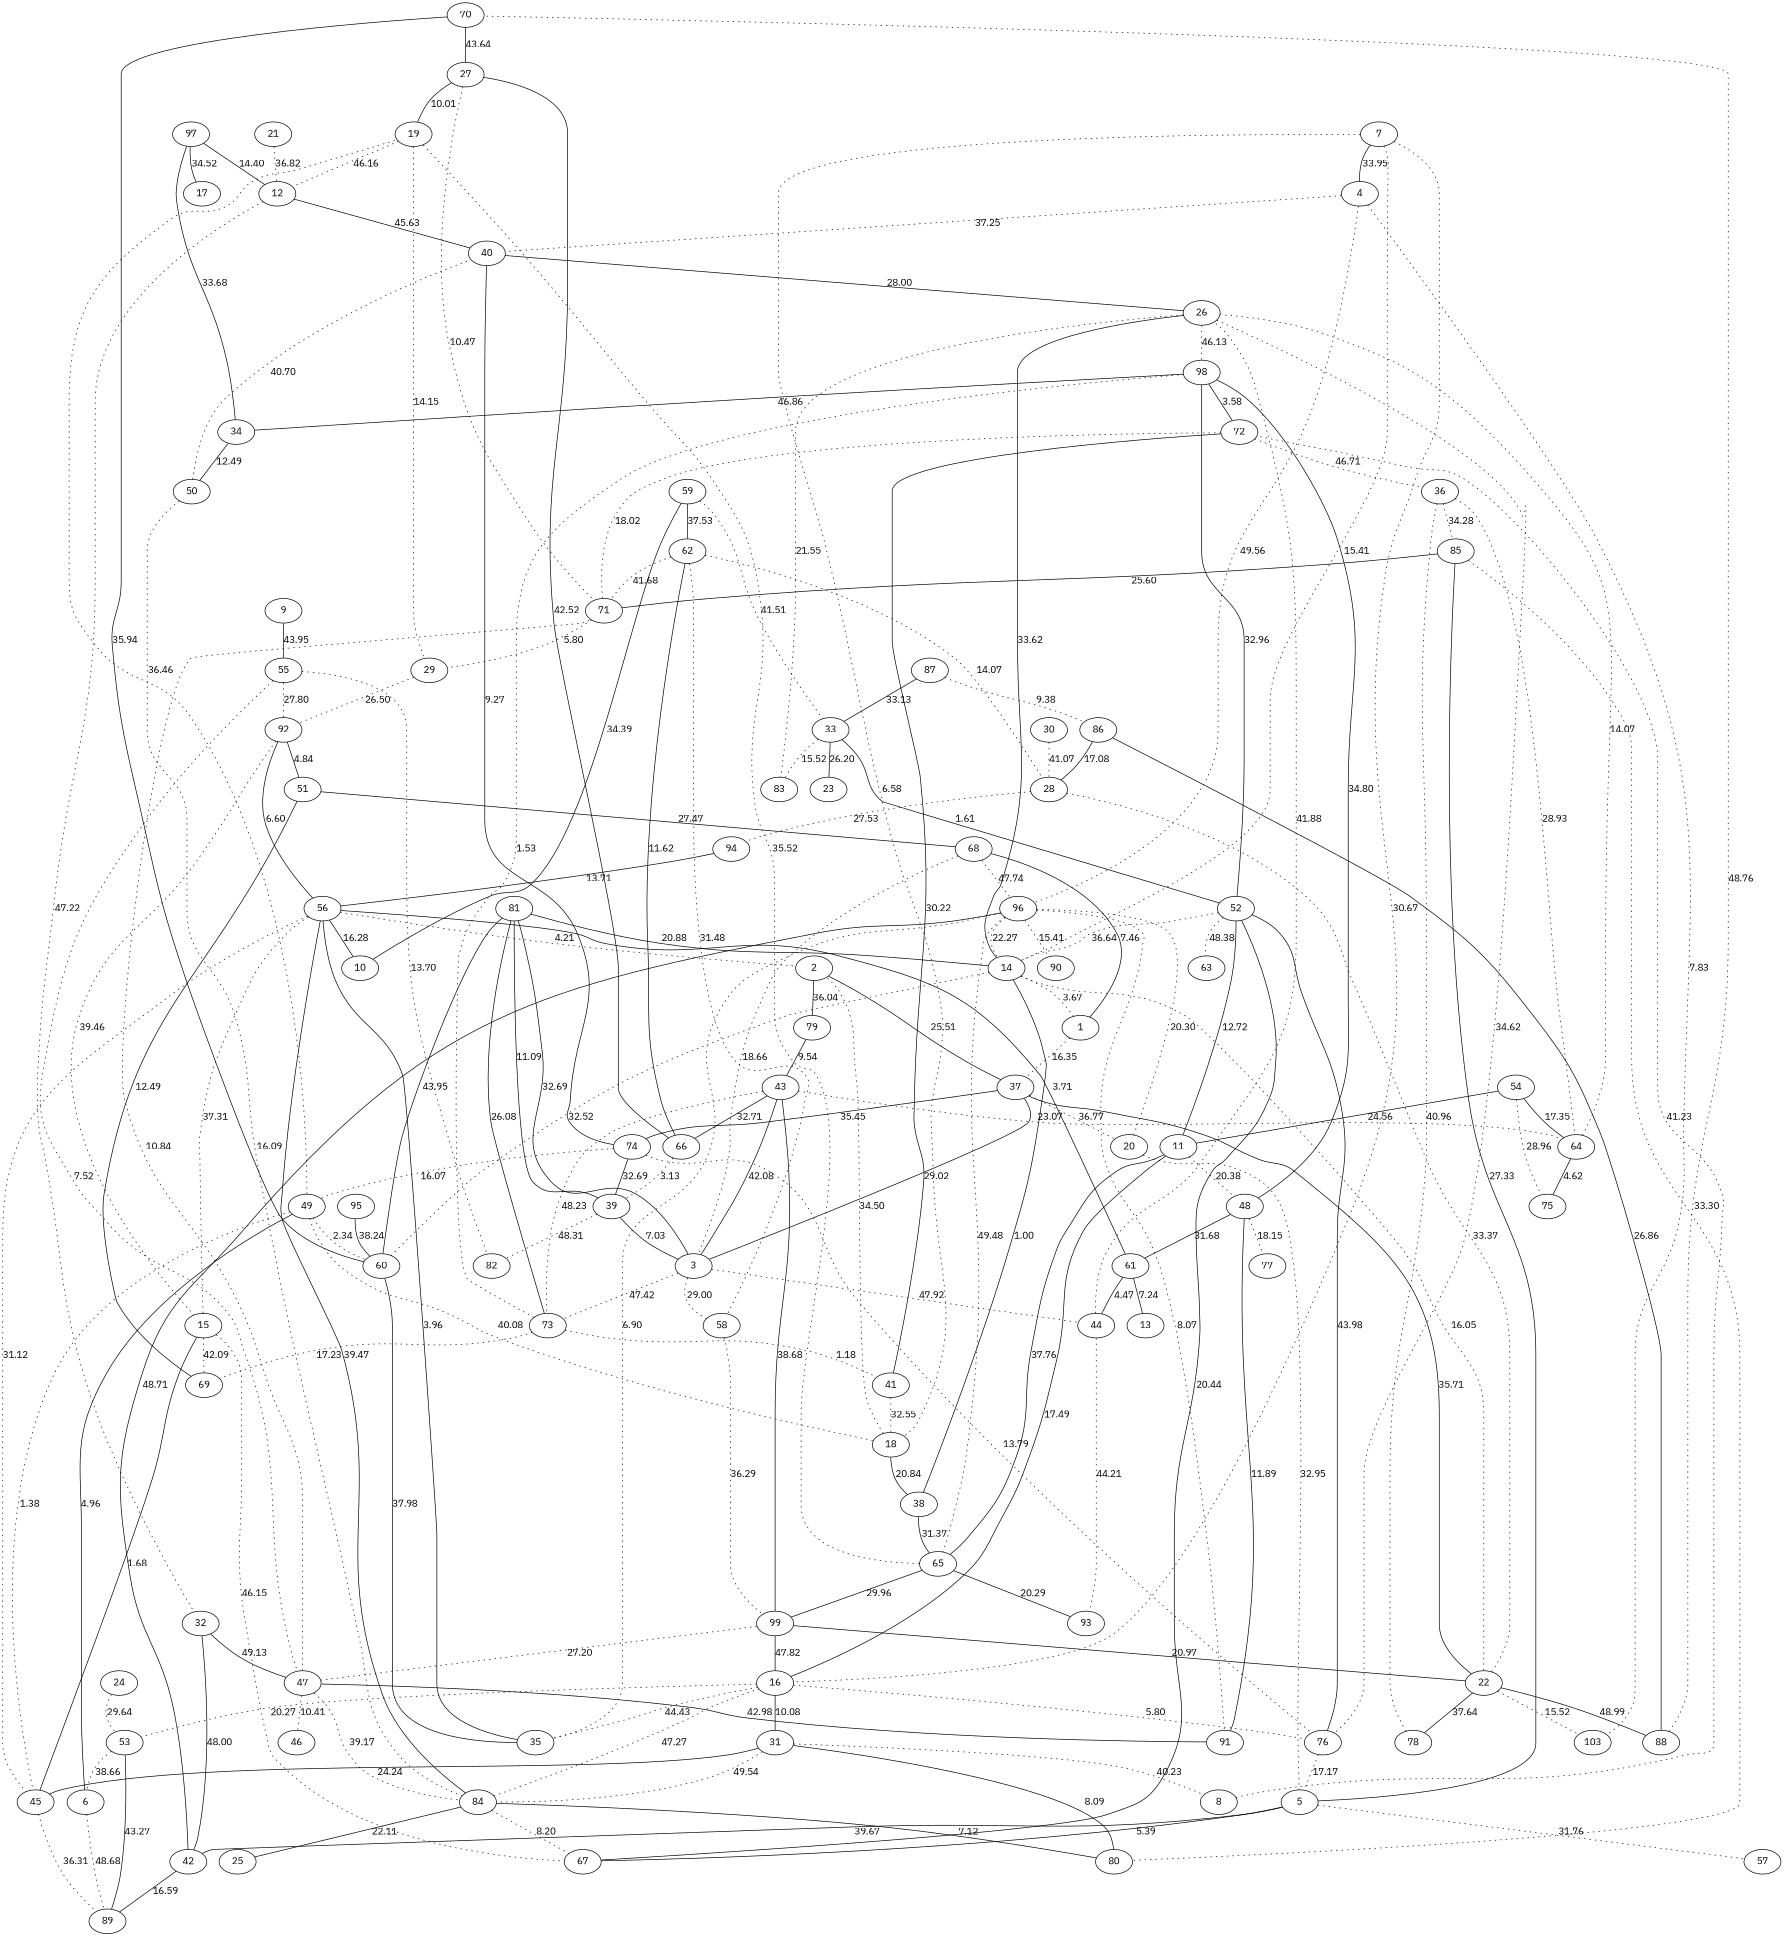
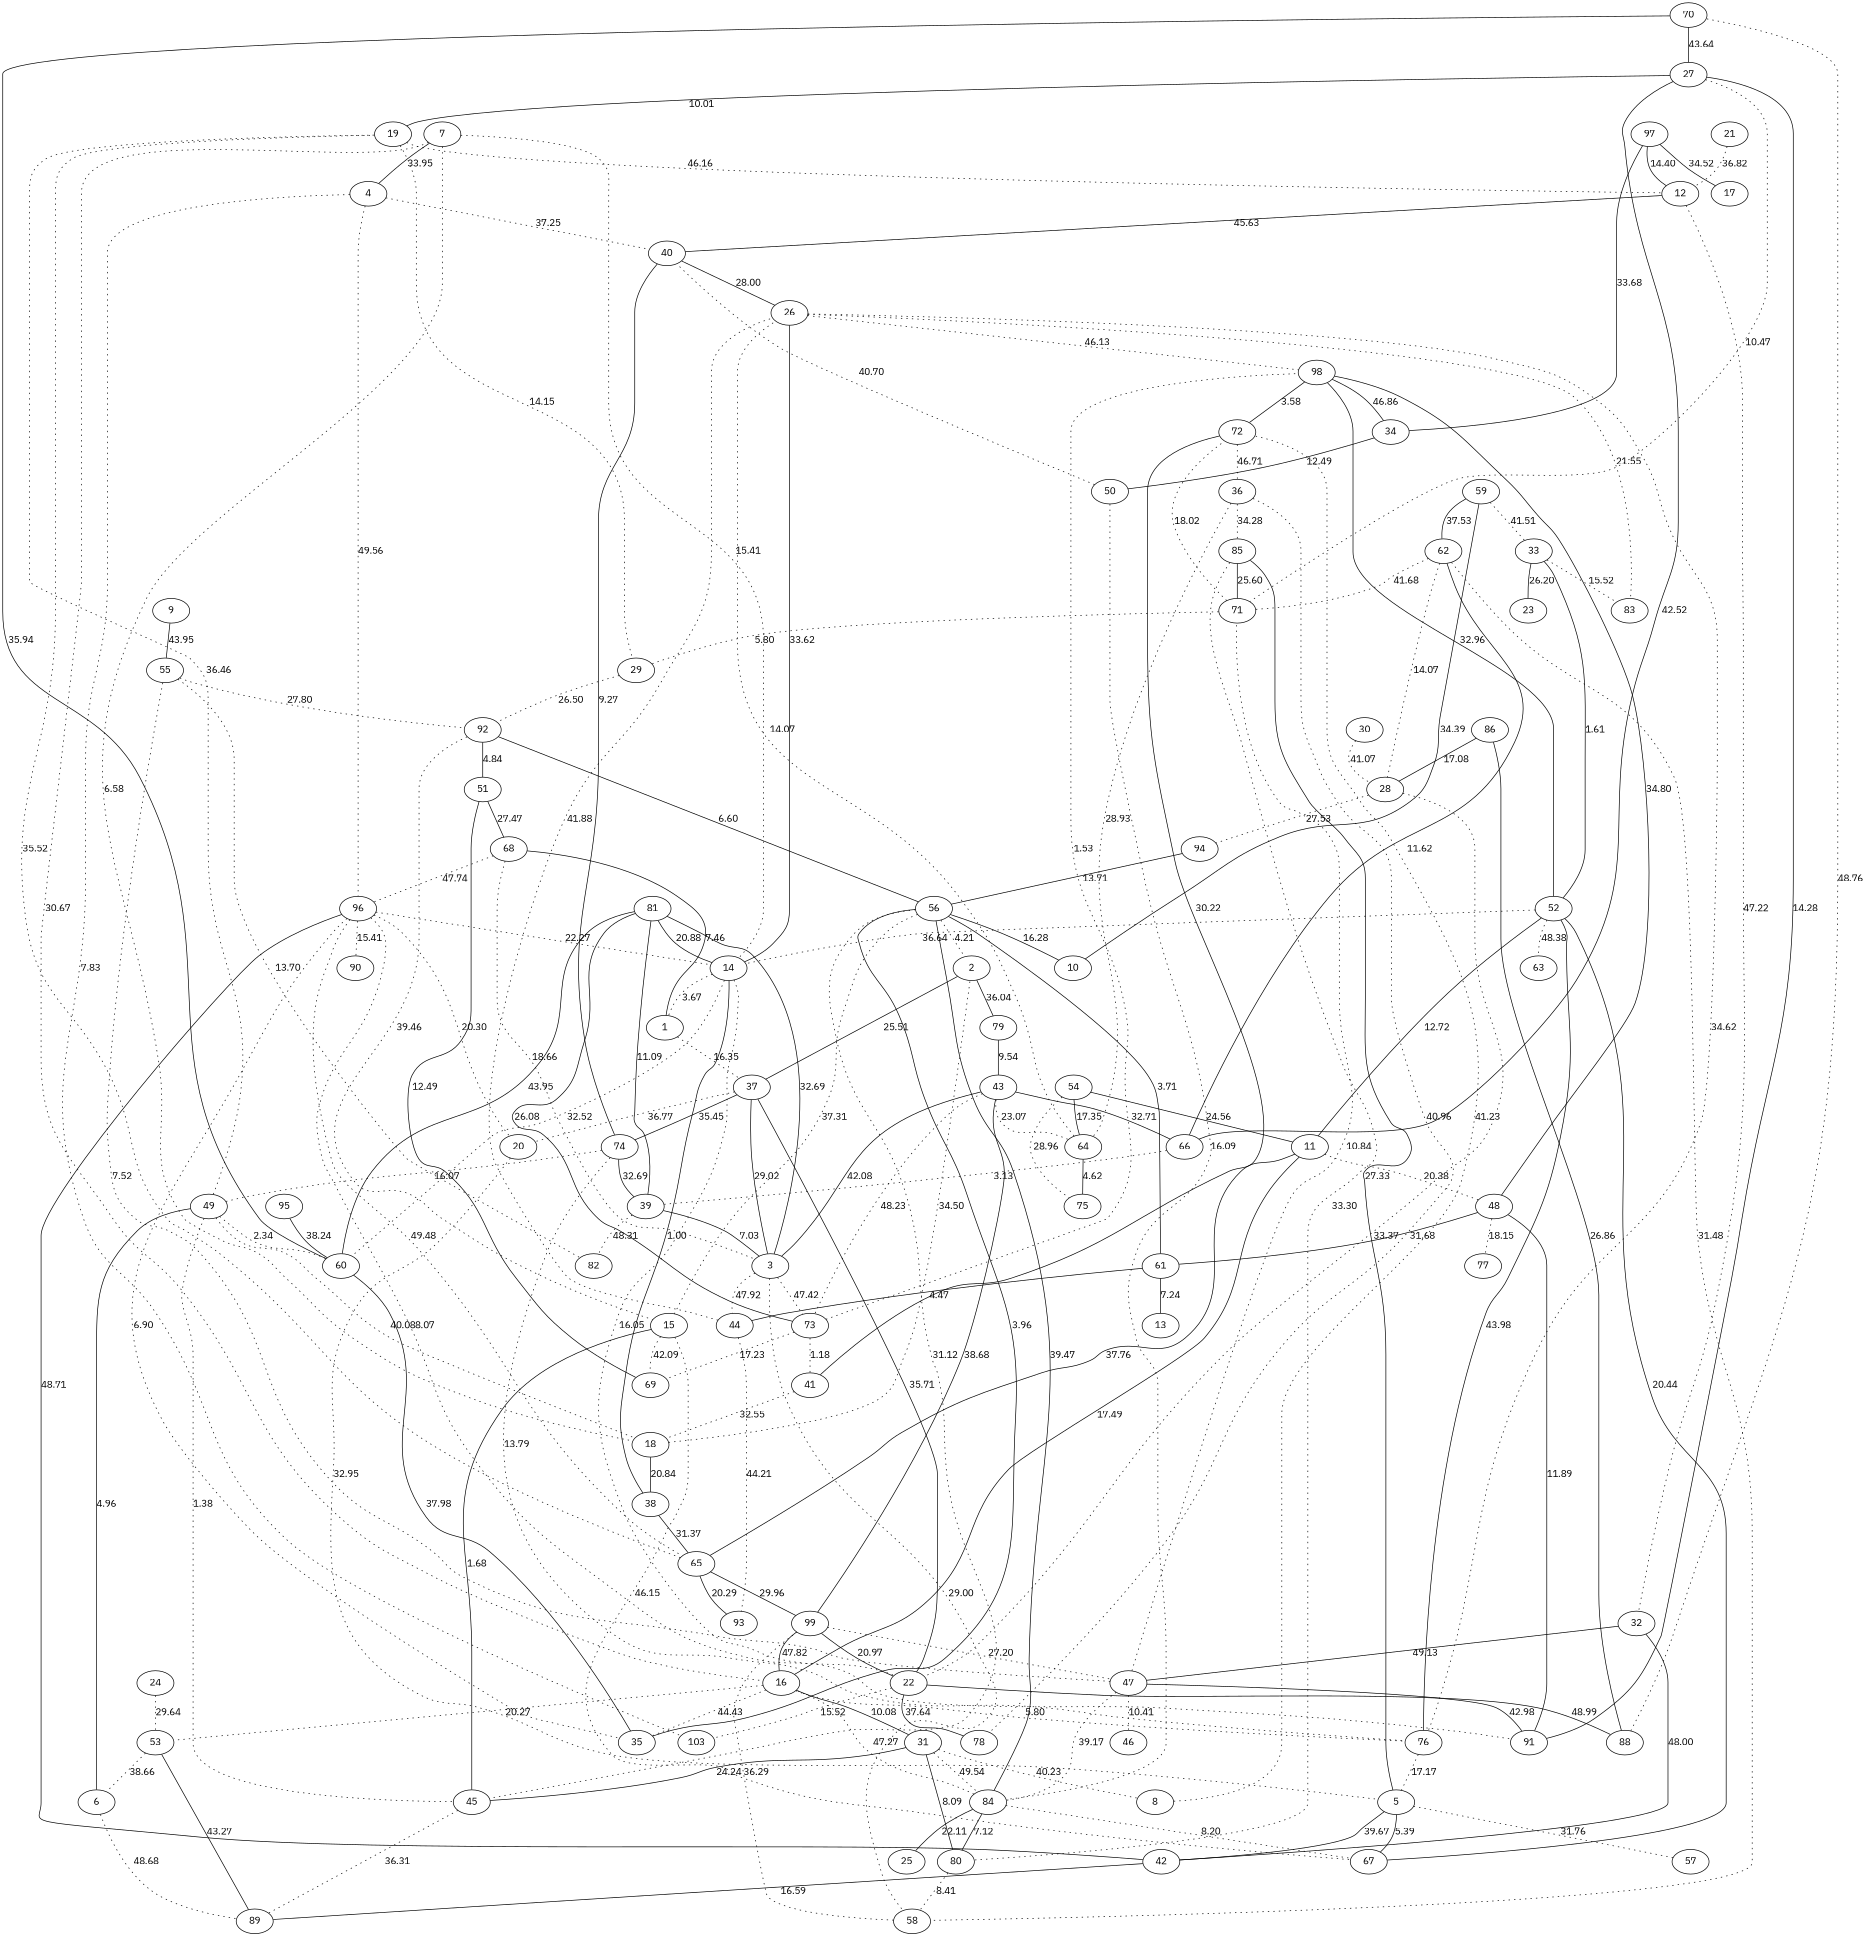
node "87": removed
edge "27" -- "91": added, label "14.28"
edge "80" -- "58": added, label "8.41"
